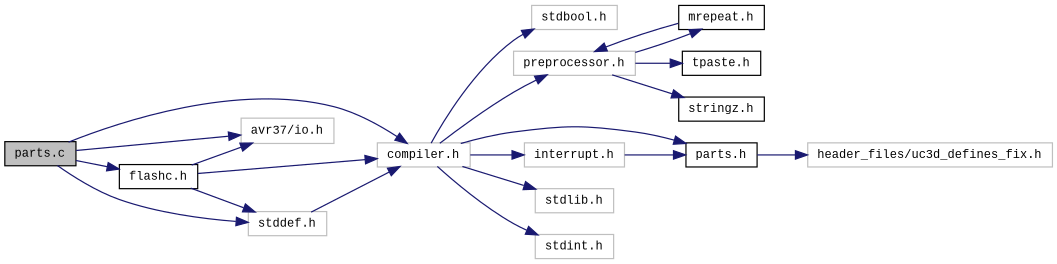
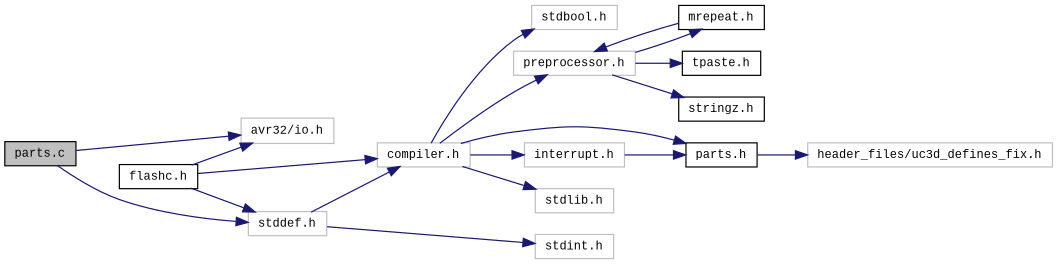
edge "parts.c" -> "compiler.h": removed
node "avr37/io.h": label "avr37/io.h" -> "avr32/io.h"
edge "parts.c" -> "flashc.h": removed
edge "compiler.h" -> "stdint.h": now "stddef.h" -> "stdint.h"
